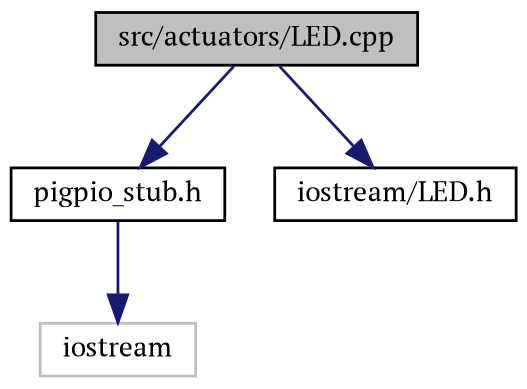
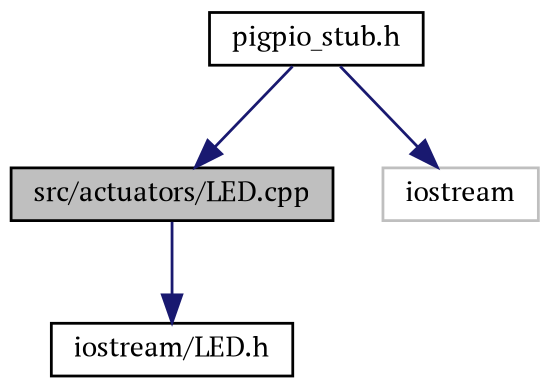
edge "src/actuators/LED.cpp" -> "pigpio_stub.h": reversed
